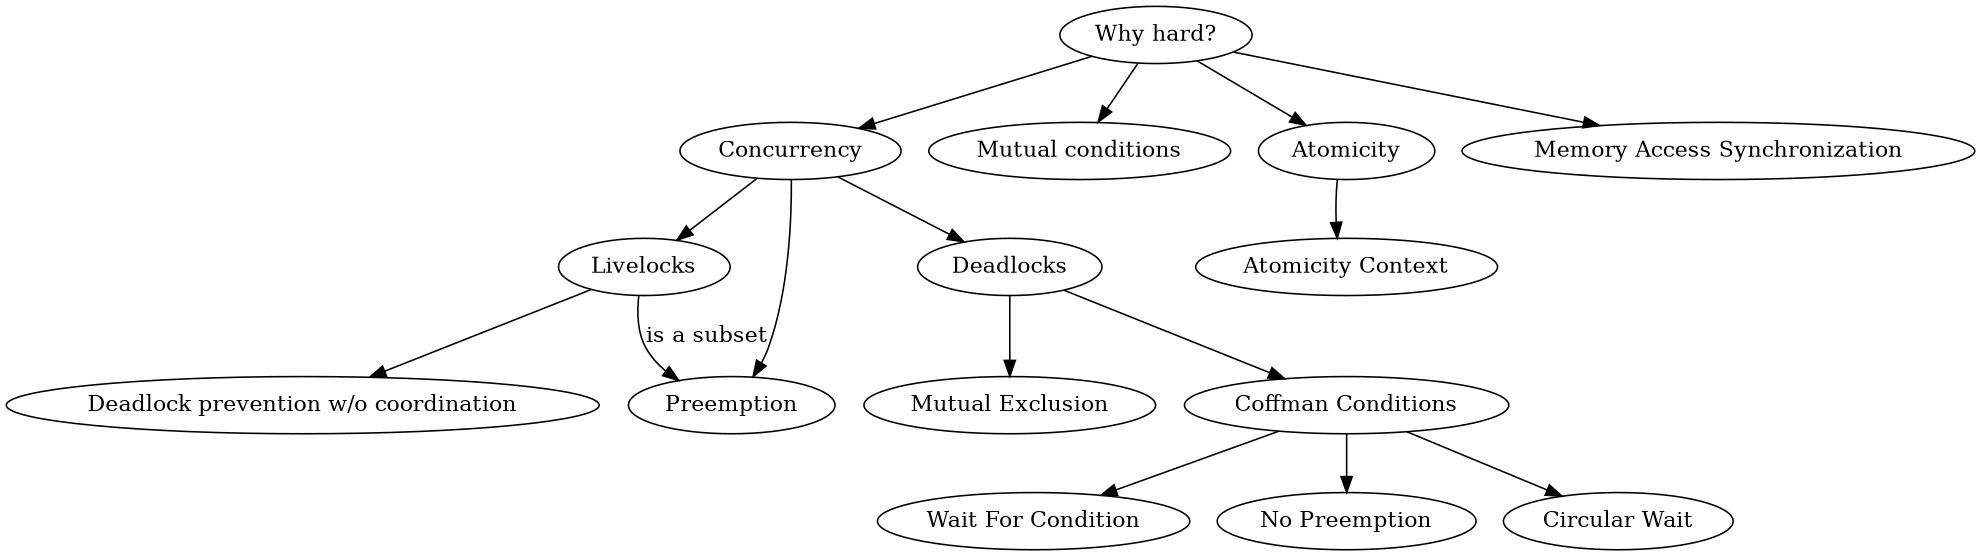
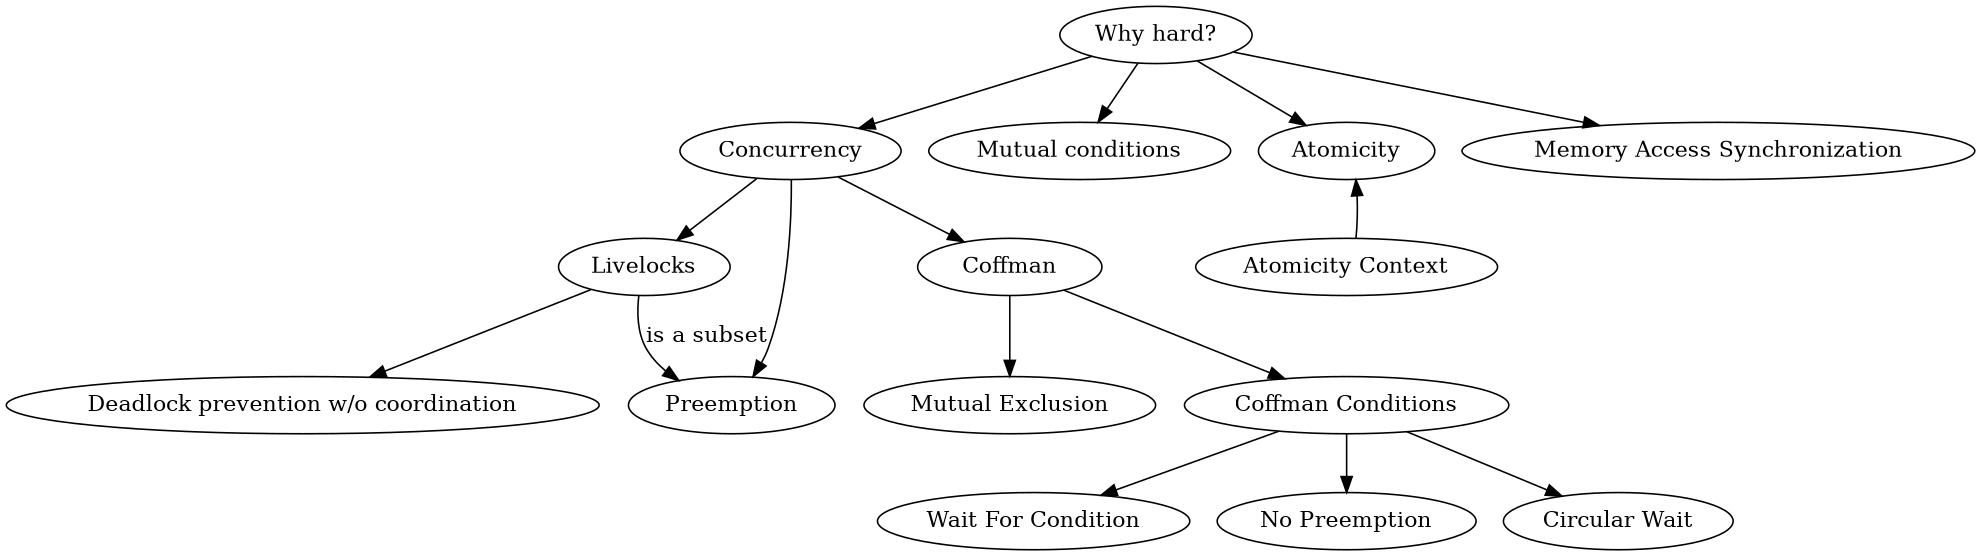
edge "Atomicity" -> "Atomicity Context": reversed
node "Deadlocks": label "Deadlocks" -> "Coffman"
